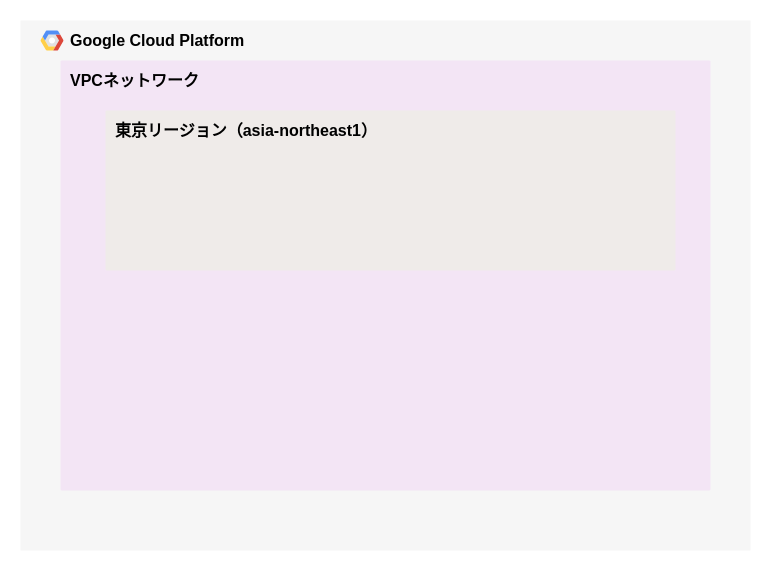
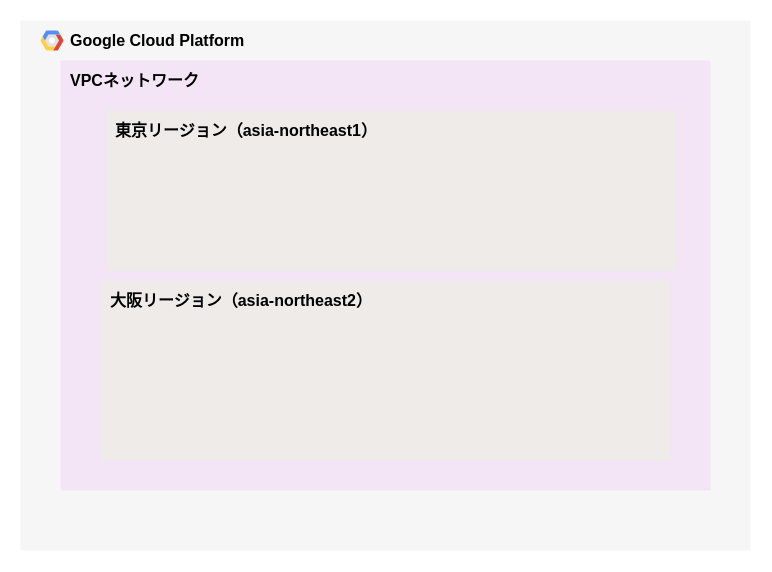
node "大阪リージョン（asia-northeast2）": added
